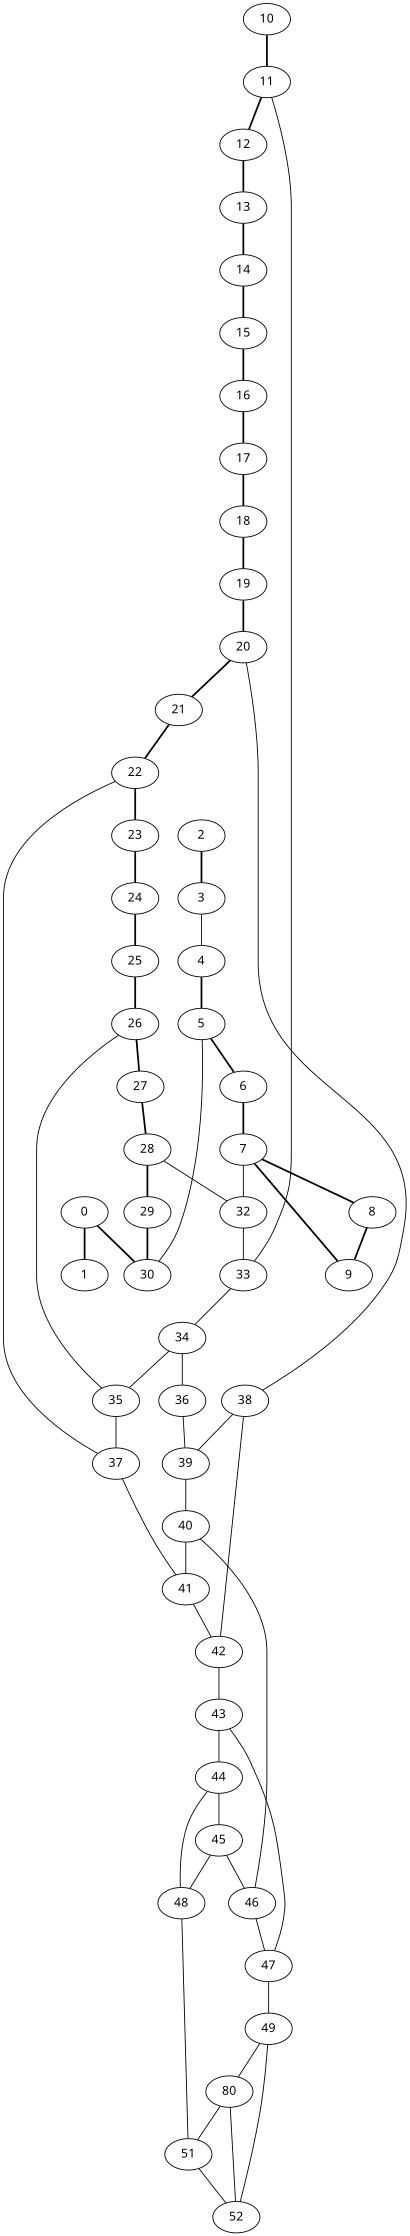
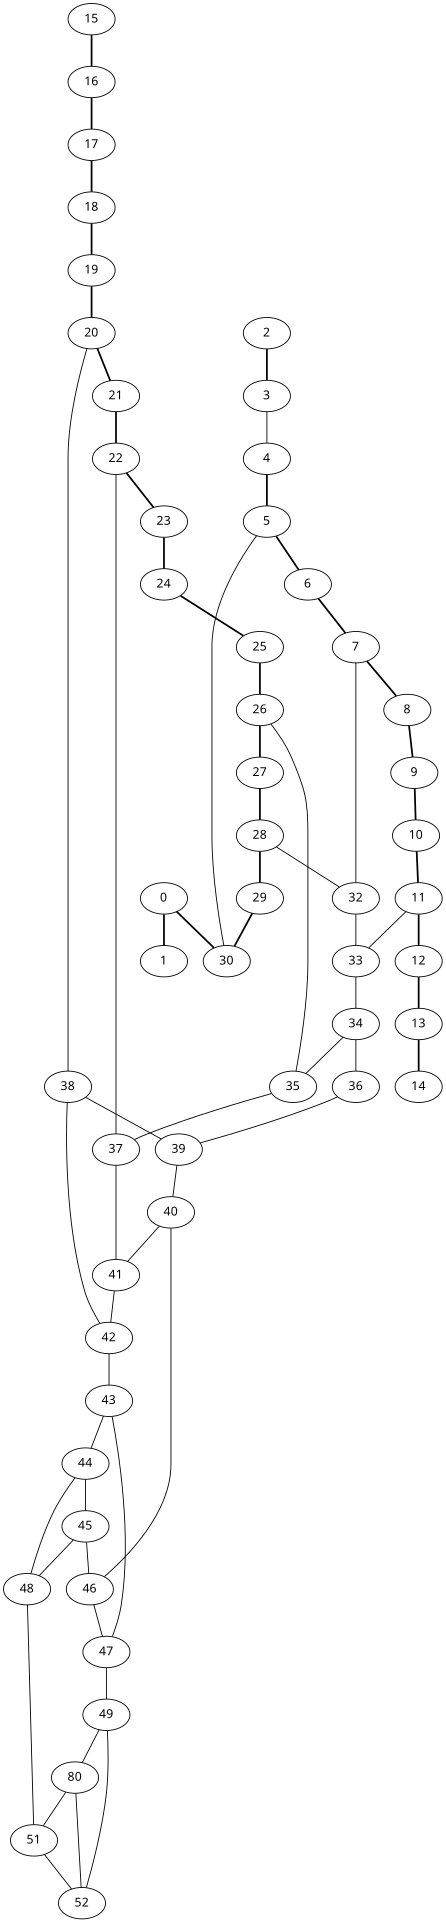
edge "14" -- "15": removed
edge "7" -- "9": now "10" -- "9"
